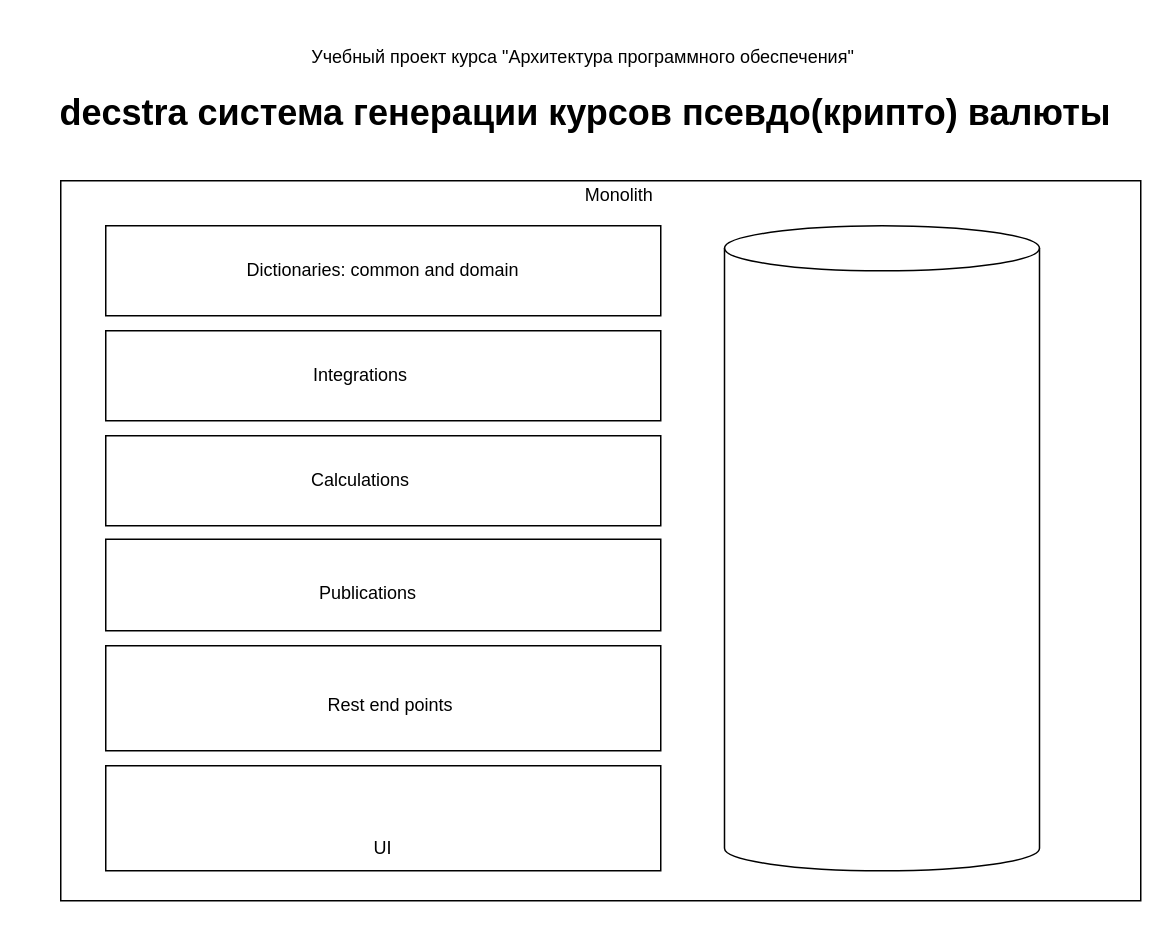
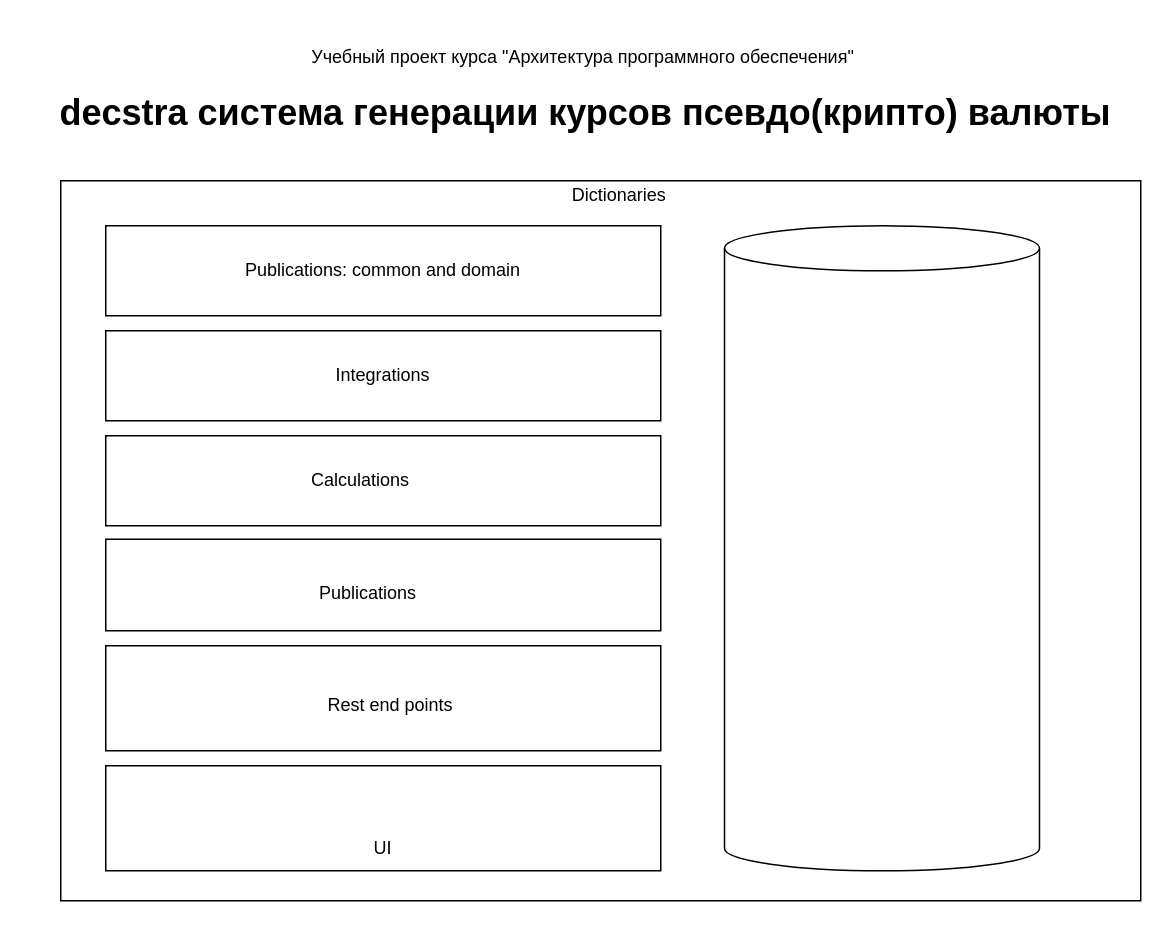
node "Monolith": label "Monolith" -> "Dictionaries"
node "Dictionaries: common and domain": label "Dictionaries: common and domain" -> "Publications: common and domain"
node "Integrations": moved (361, 376) -> (383, 376)
